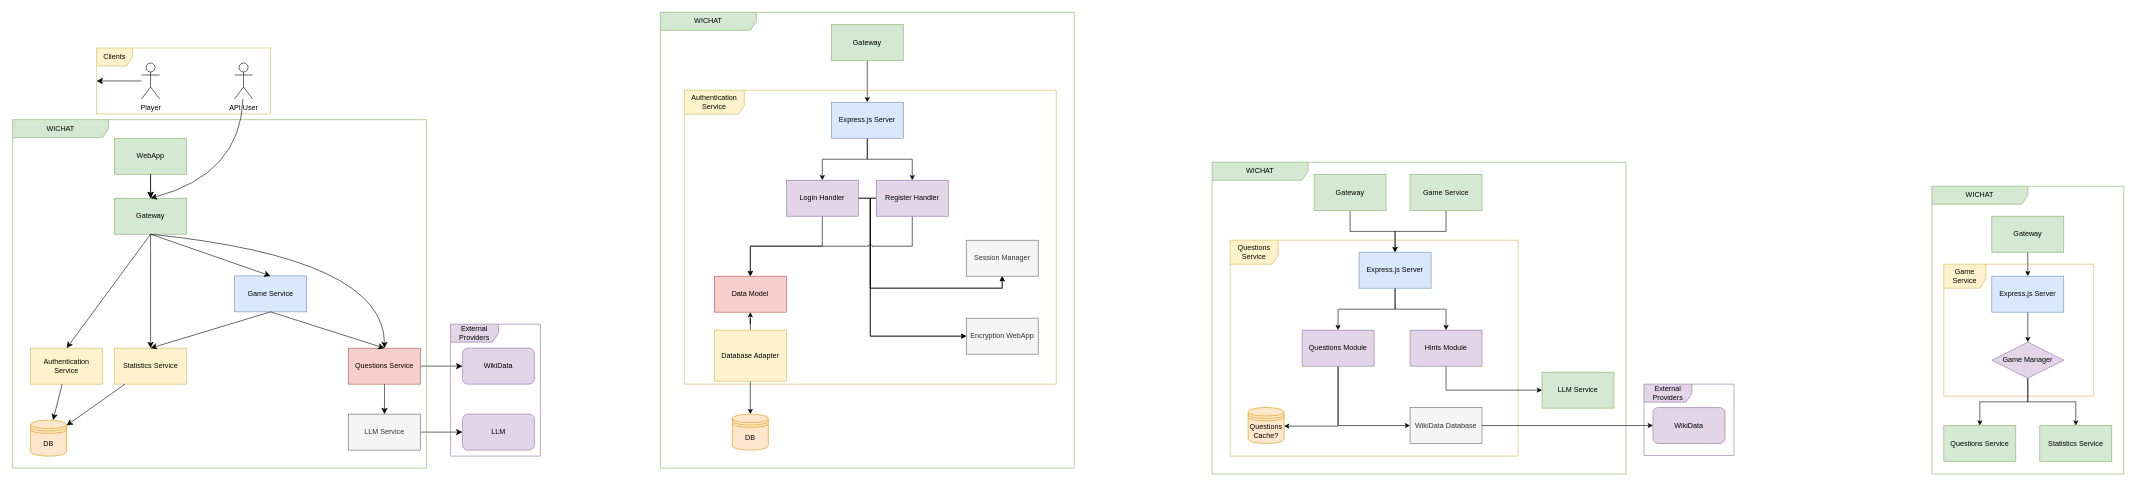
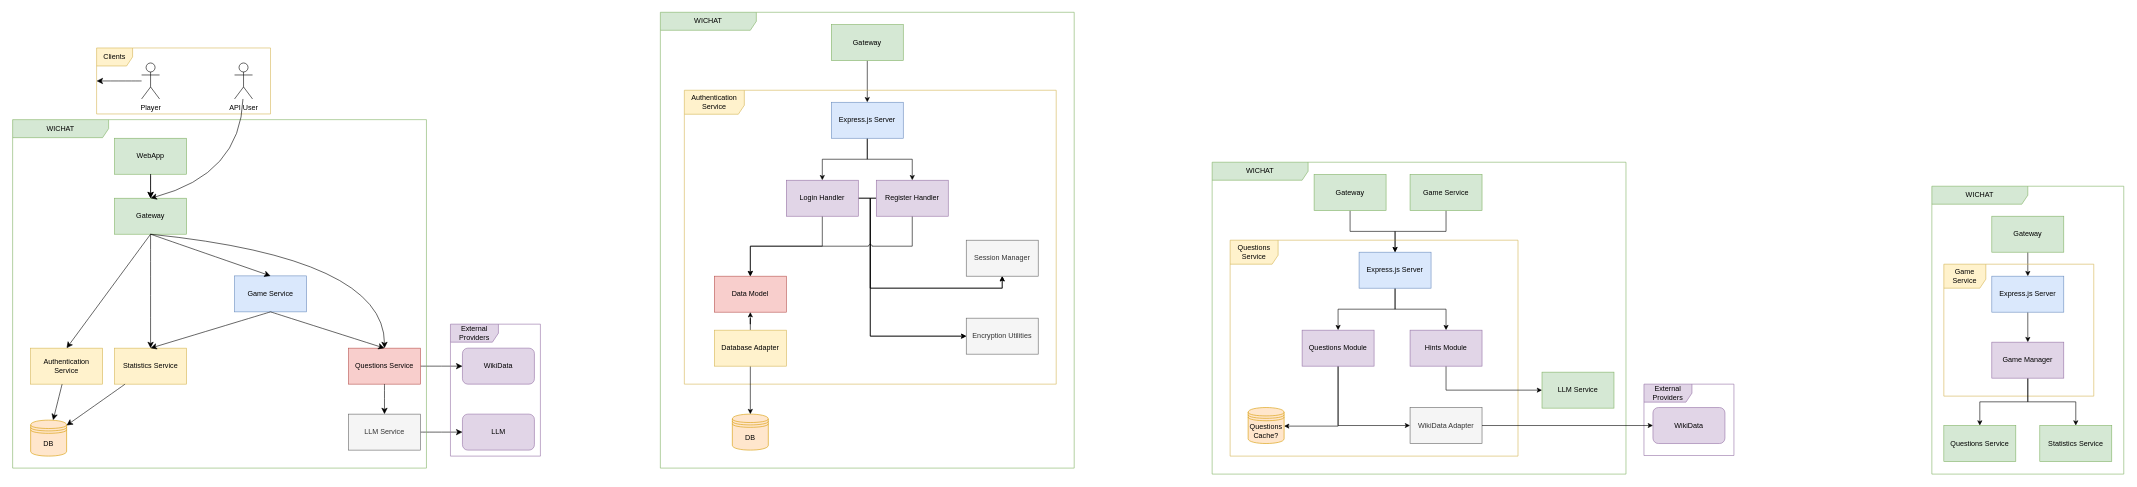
node "Encryption WebApp": label "Encryption WebApp" -> "Encryption Utilities"
node "Database Adapter": size 72x51 -> 72x36
node "Game Manager": shape diamond -> rectangle
node "WikiData Database": label "WikiData Database" -> "WikiData Adapter"
